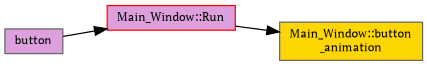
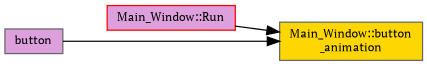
edge "button" -> "Main_Window::Run": now "button" -> "Main_Window::button _animation"
